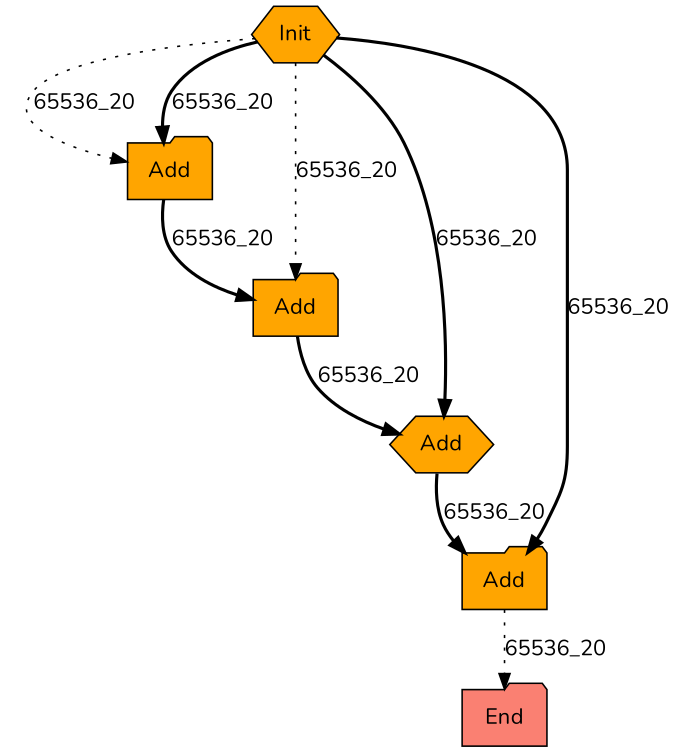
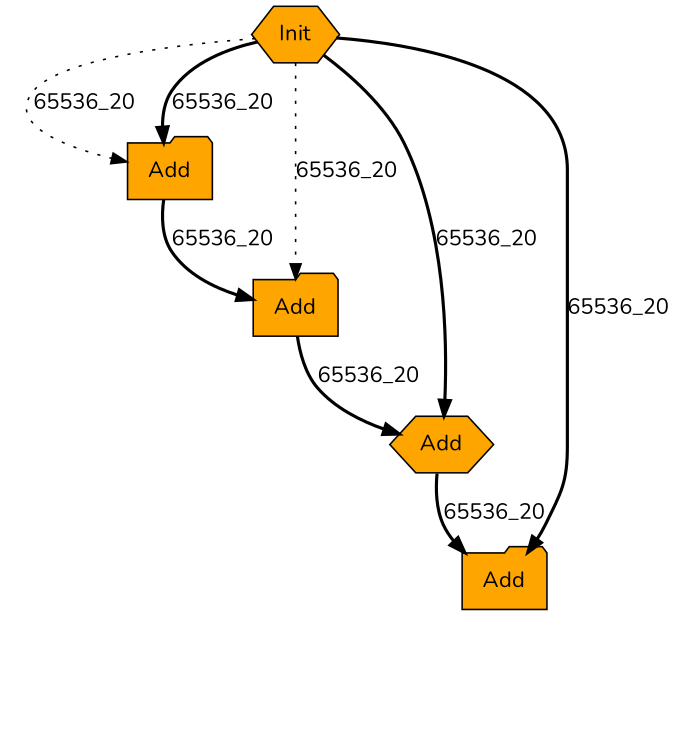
node "End": removed
